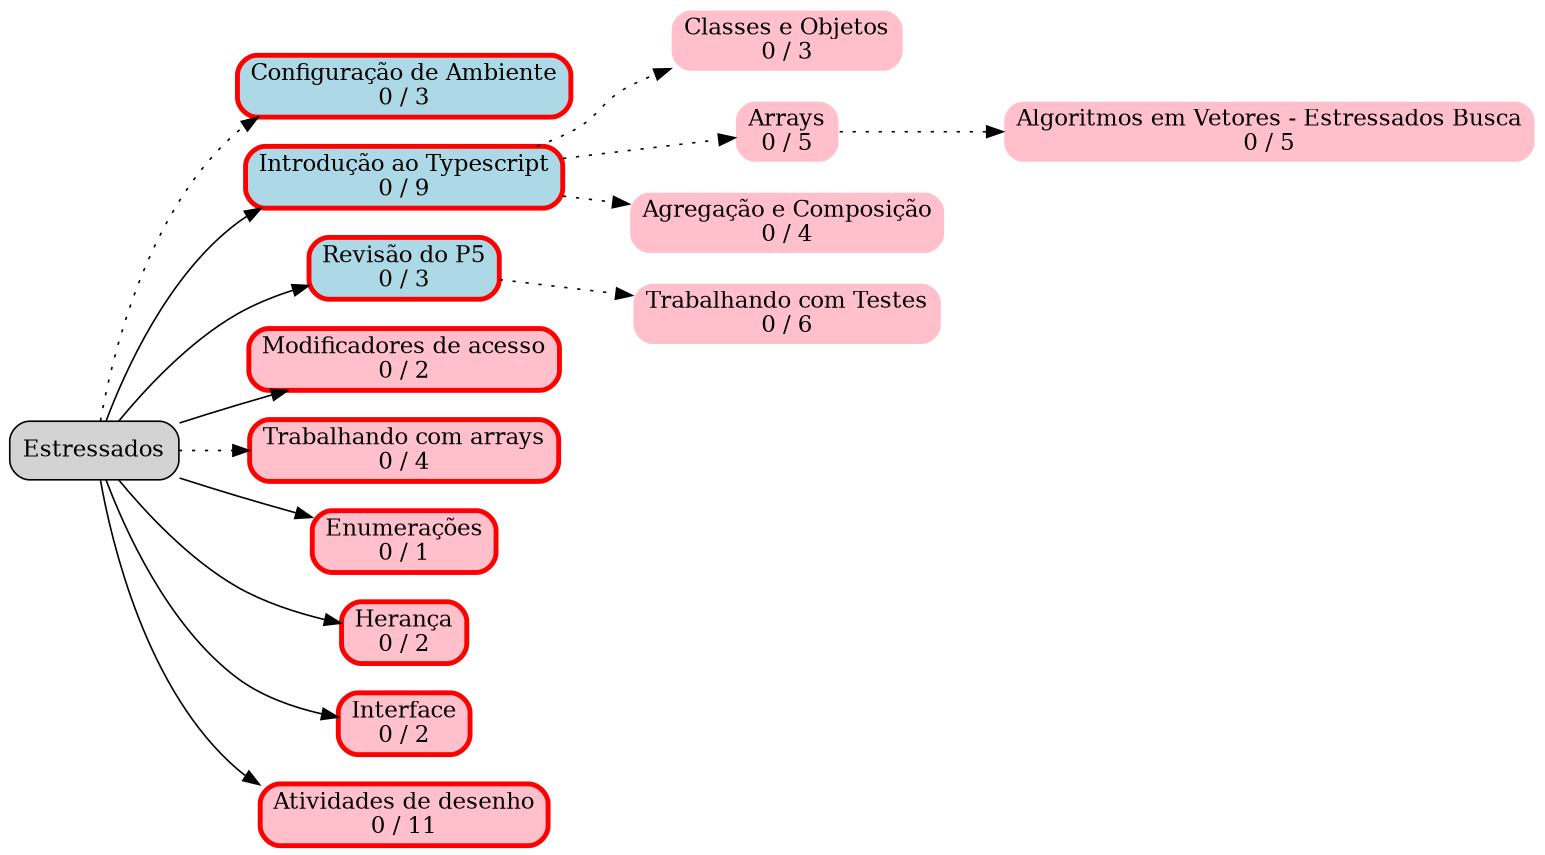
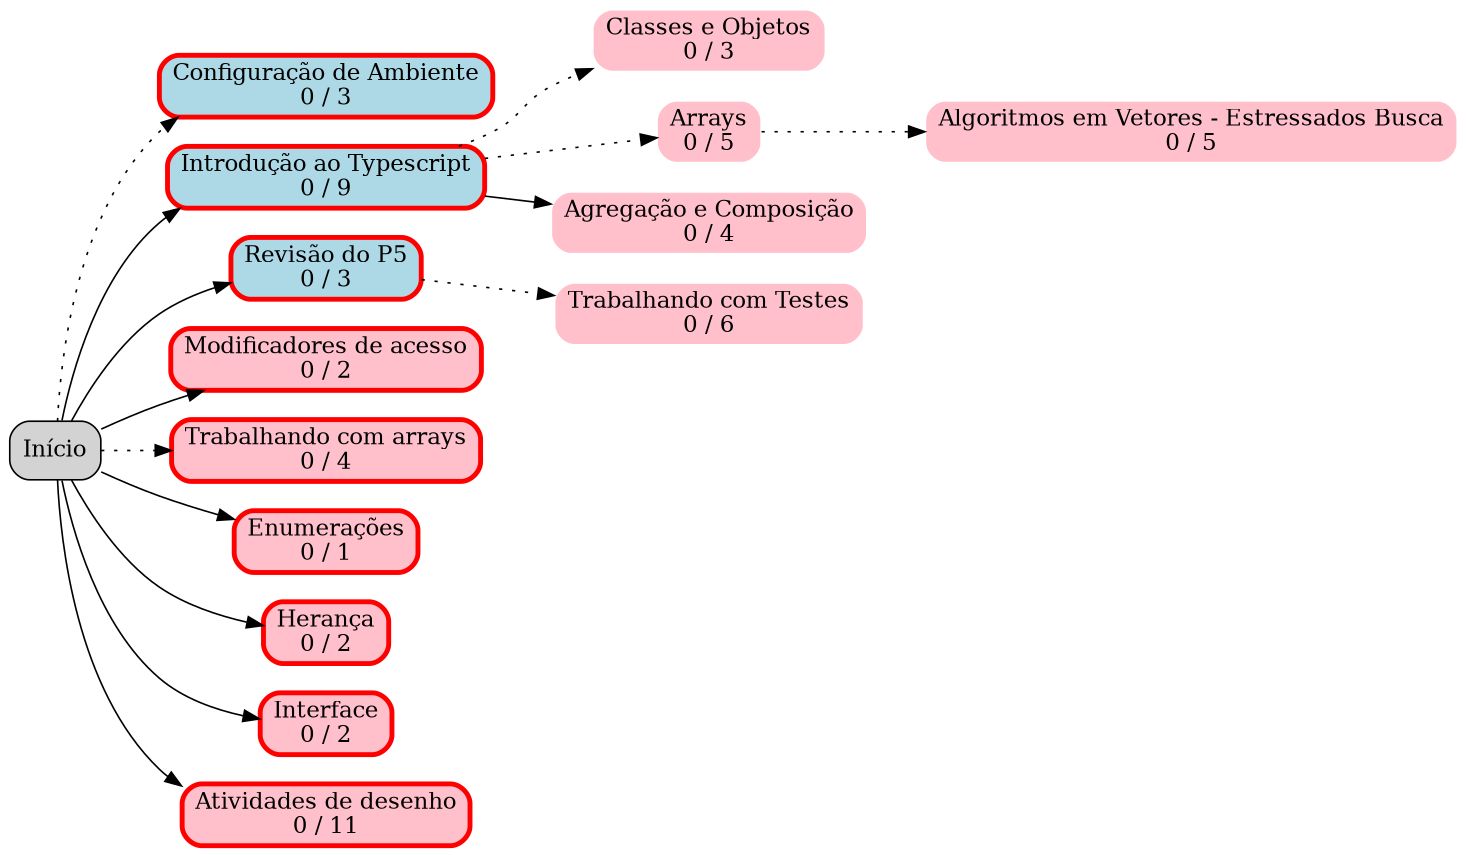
edge "Introdução ao Typescript 0 / 9" -> "Agregação e Composição 0 / 4": style dotted -> solid
node "Estressados": label "Estressados" -> "Início"
